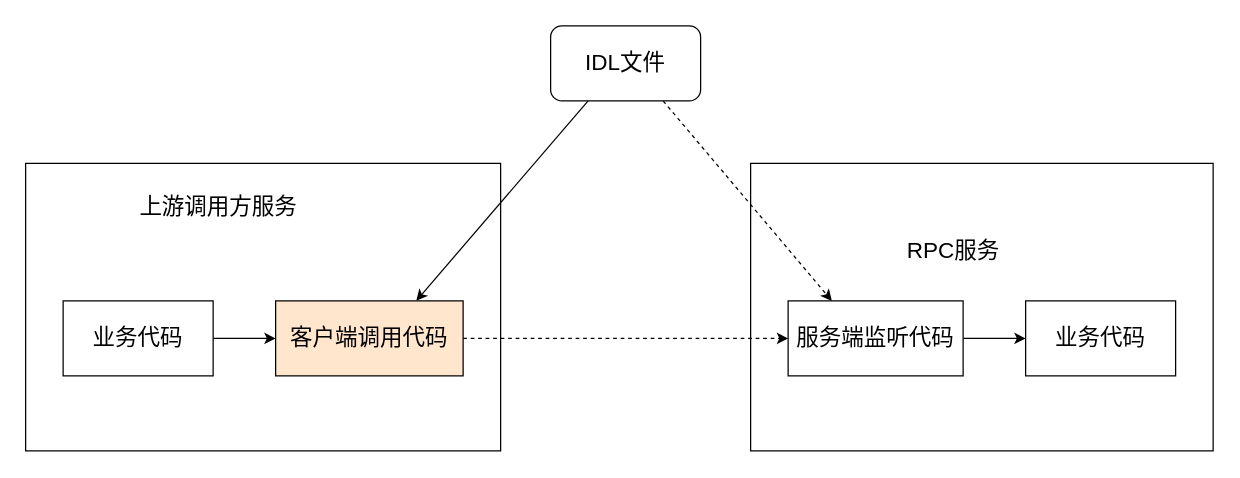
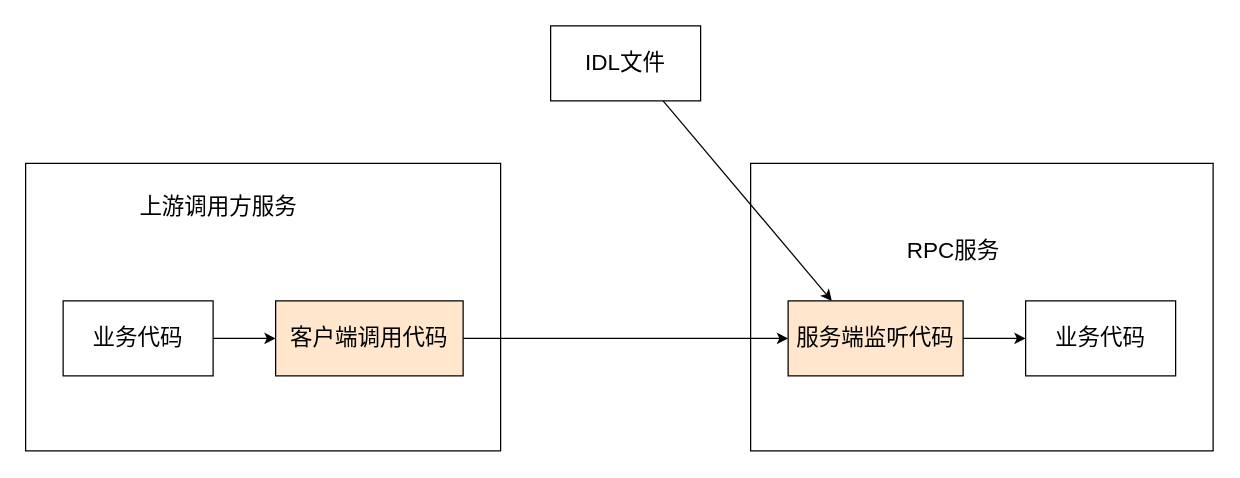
node "IDL文件": shape rounded rectangle -> rectangle
edge "IDL文件" -> "客户端调用代码": removed
edge "IDL文件" -> "服务端监听代码": style dashed -> solid
edge "客户端调用代码" -> "服务端监听代码": style dashed -> solid
node "服务端监听代码": fillcolor #ffffff -> #ffe6cc
